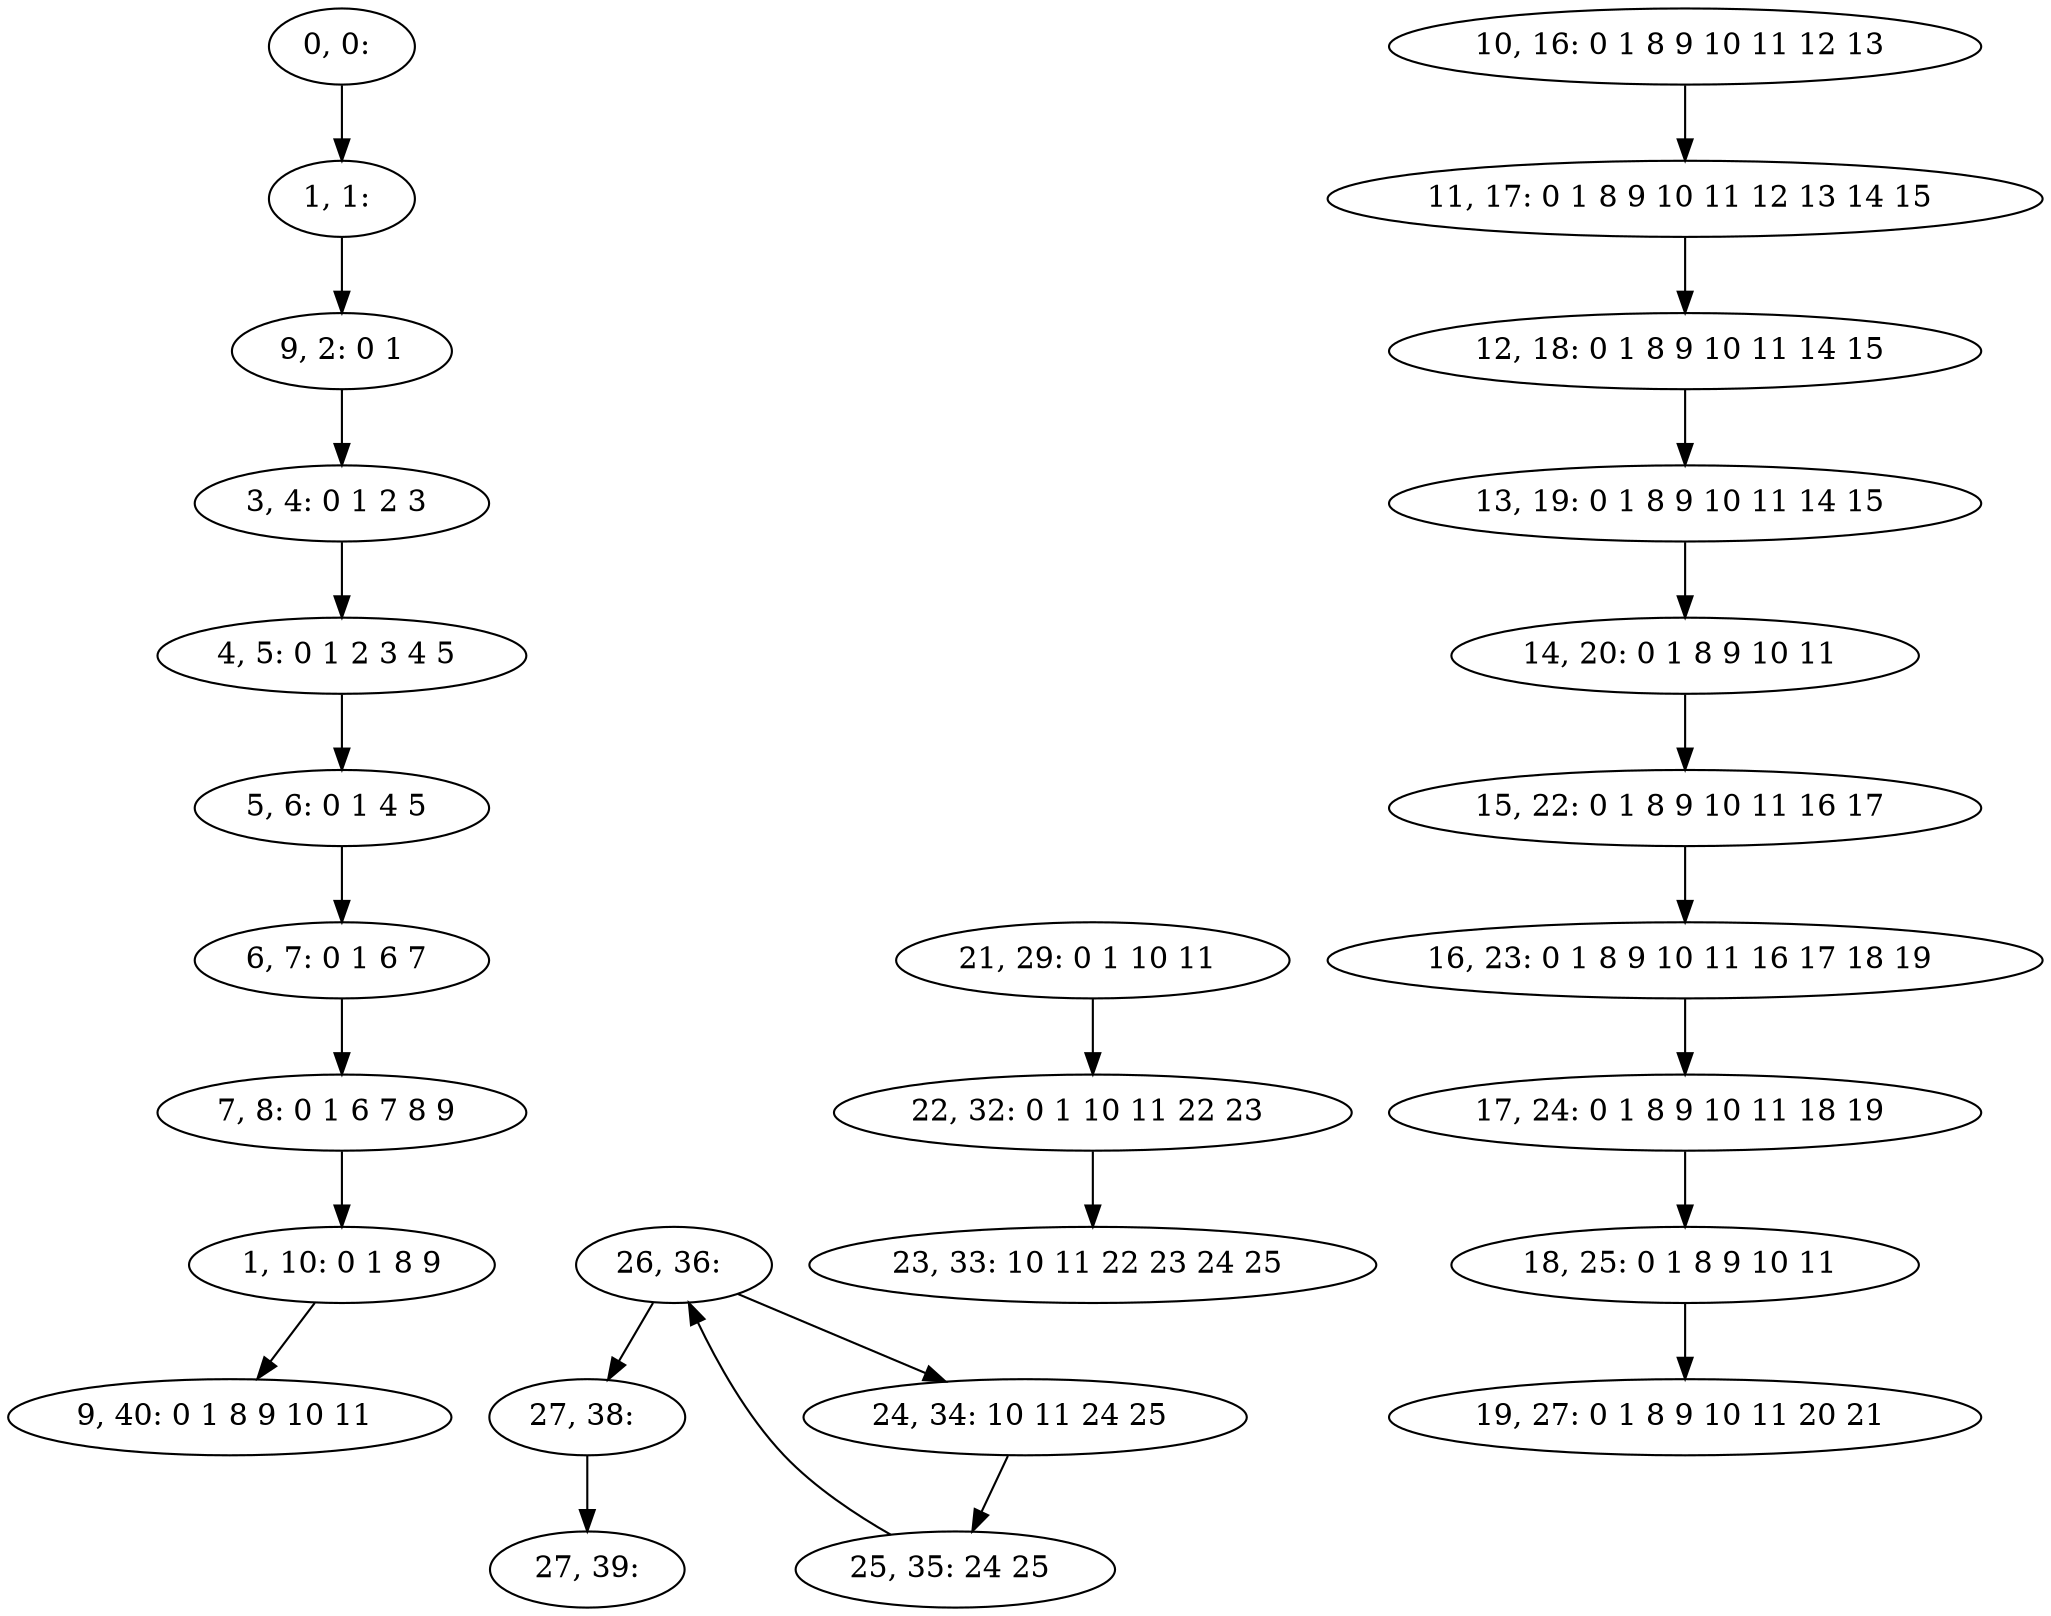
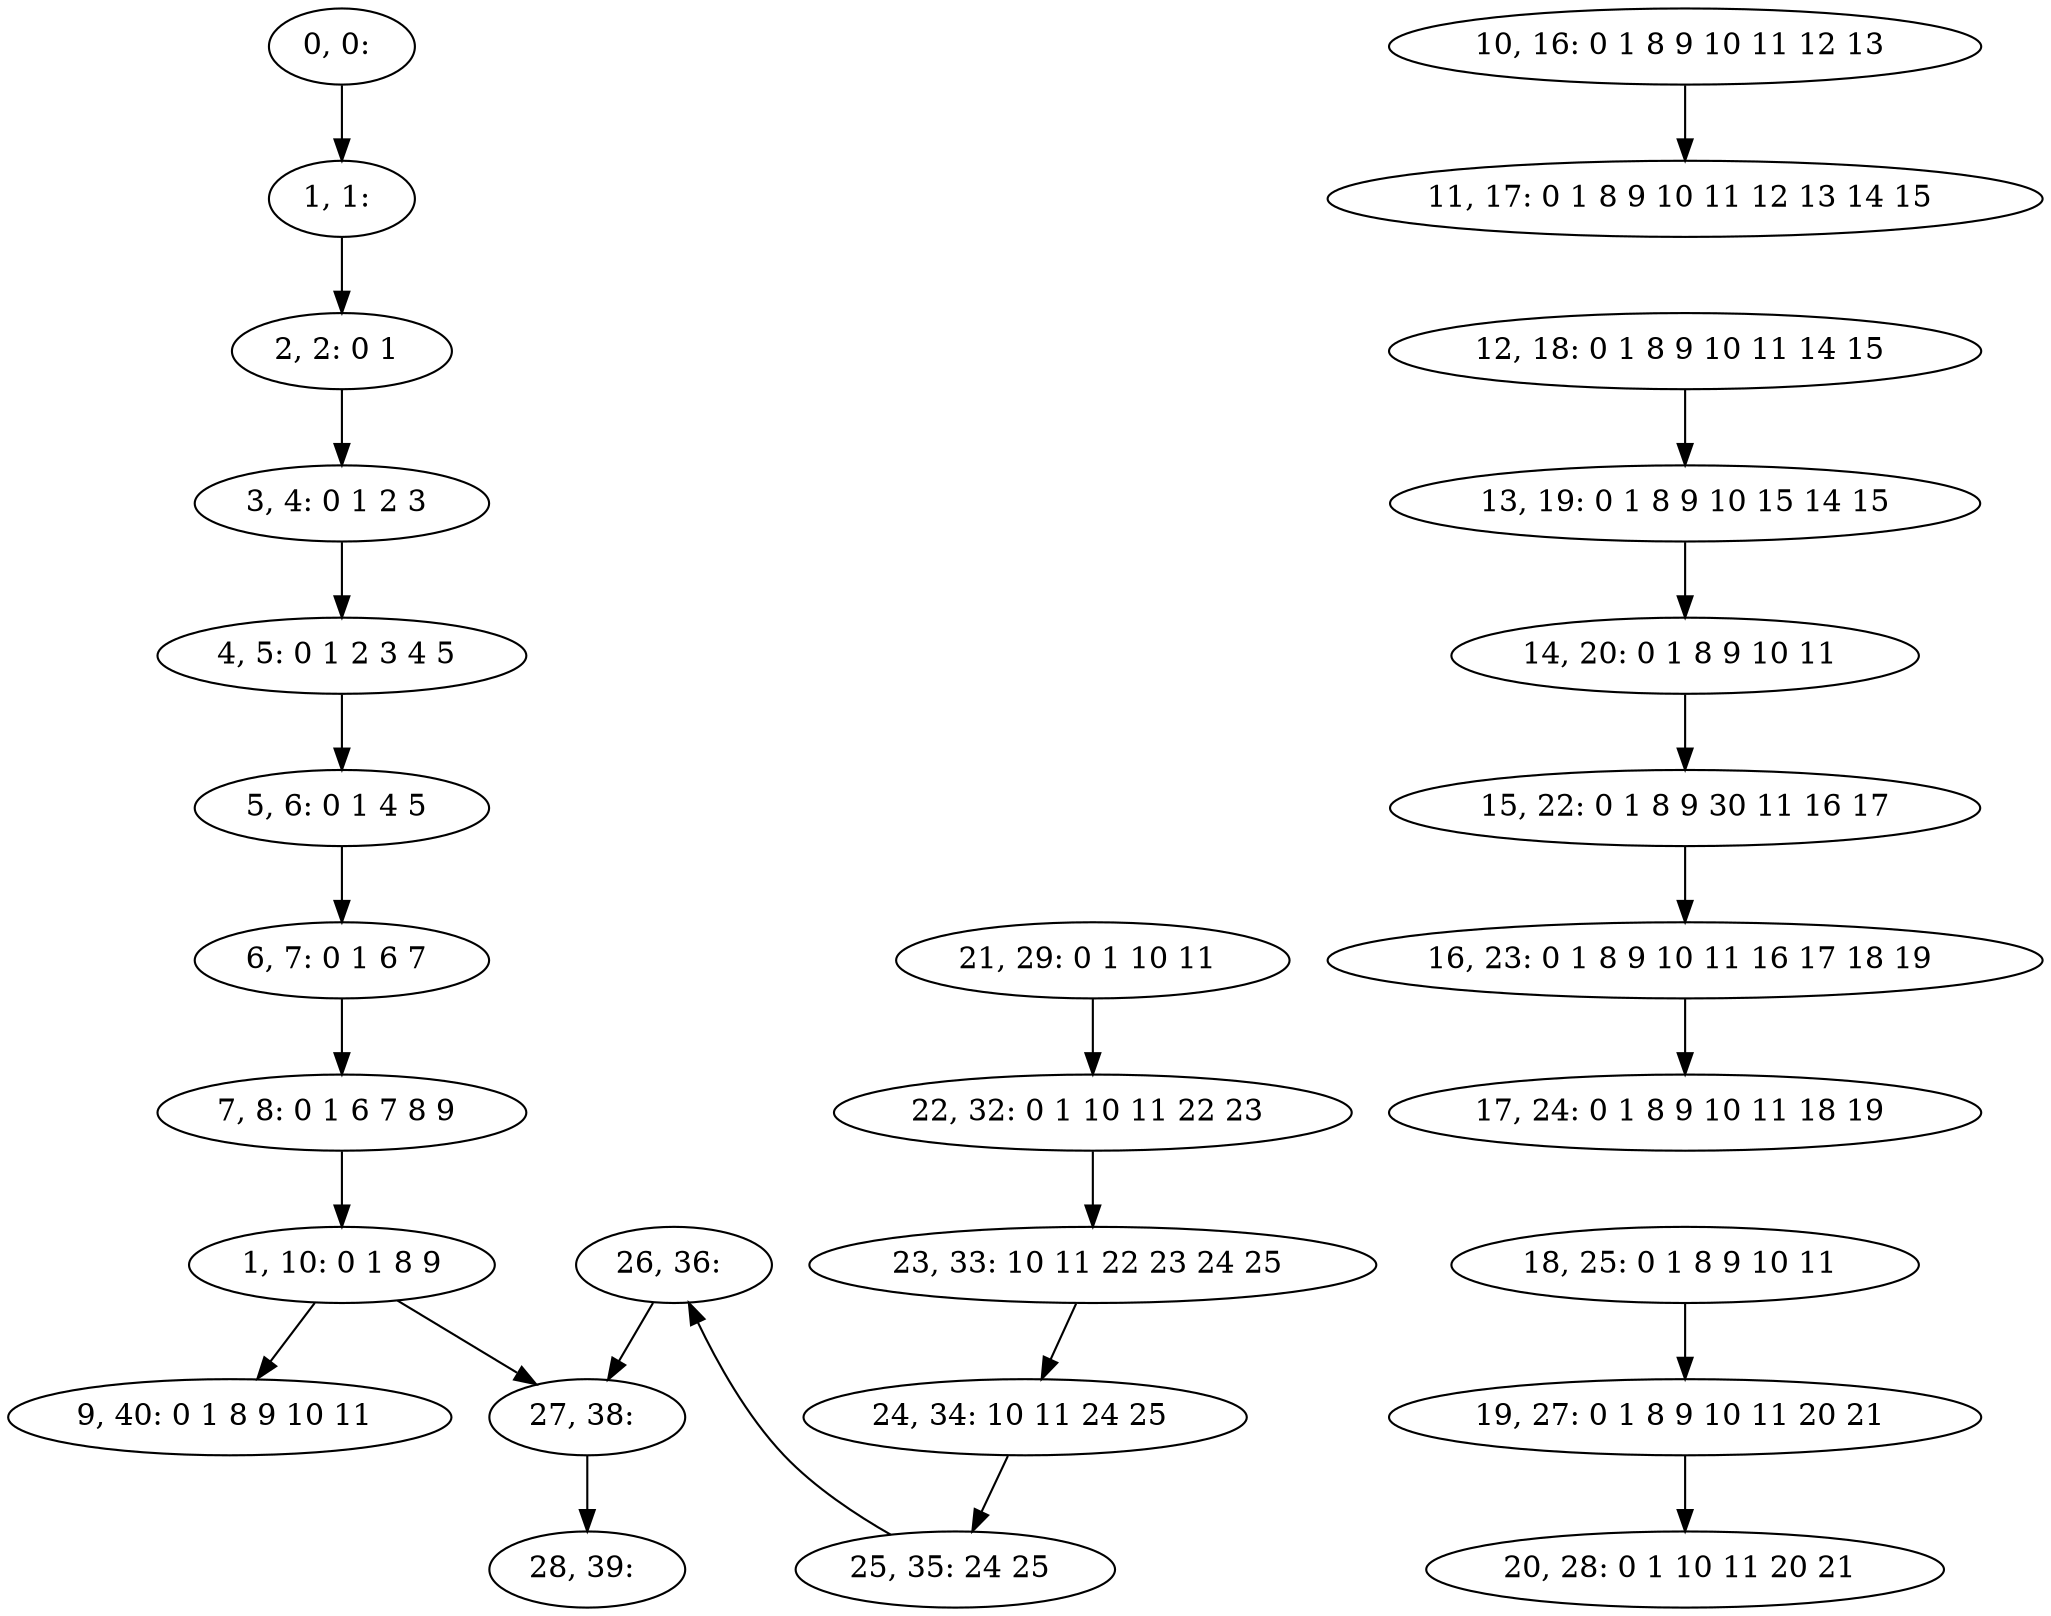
edge "11, 17: 0 1 8 9 10 11 12 13 14 15" -> "12, 18: 0 1 8 9 10 11 14 15": removed
node "9, 2: 0 1": label "9, 2: 0 1" -> "2, 2: 0 1"
node "13, 19: 0 1 8 9 10 11 14 15": label "13, 19: 0 1 8 9 10 11 14 15" -> "13, 19: 0 1 8 9 10 15 14 15"
node "15, 22: 0 1 8 9 10 11 16 17": label "15, 22: 0 1 8 9 10 11 16 17" -> "15, 22: 0 1 8 9 30 11 16 17"
edge "17, 24: 0 1 8 9 10 11 18 19" -> "18, 25: 0 1 8 9 10 11": removed
edge "26, 36:" -> "24, 34: 10 11 24 25": now "23, 33: 10 11 22 23 24 25" -> "24, 34: 10 11 24 25"
edge "1, 10: 0 1 8 9" -> "27, 38:": added
node "27, 39:": label "27, 39:" -> "28, 39:"
node "20, 28: 0 1 10 11 20 21": added
